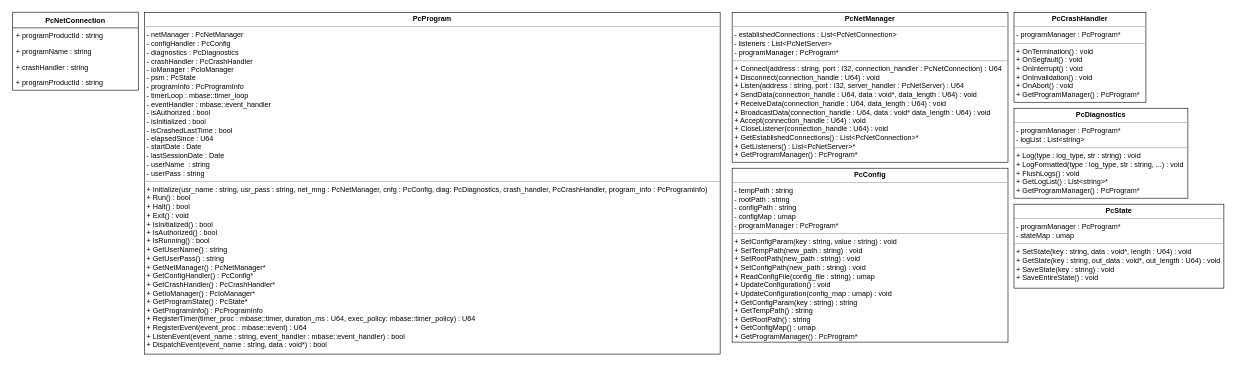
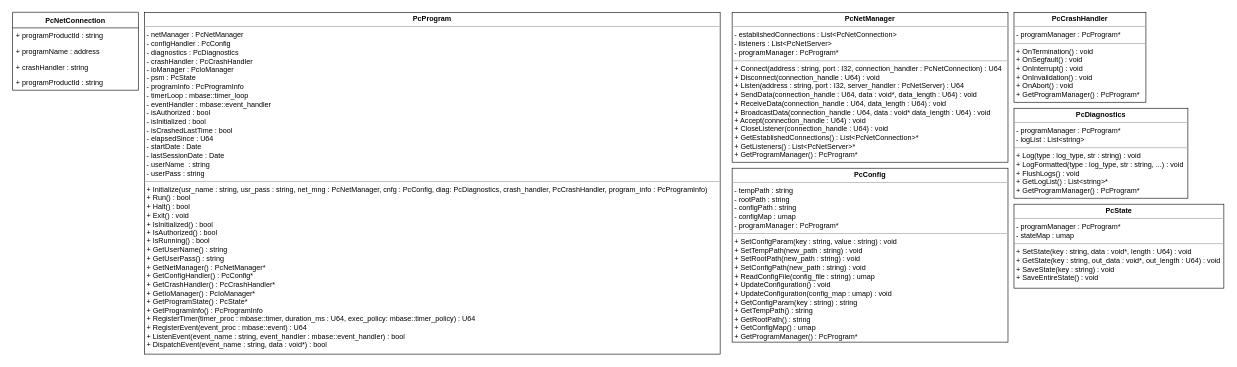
node "+ programName : string": label "+ programName : string" -> "+ programName : address"
